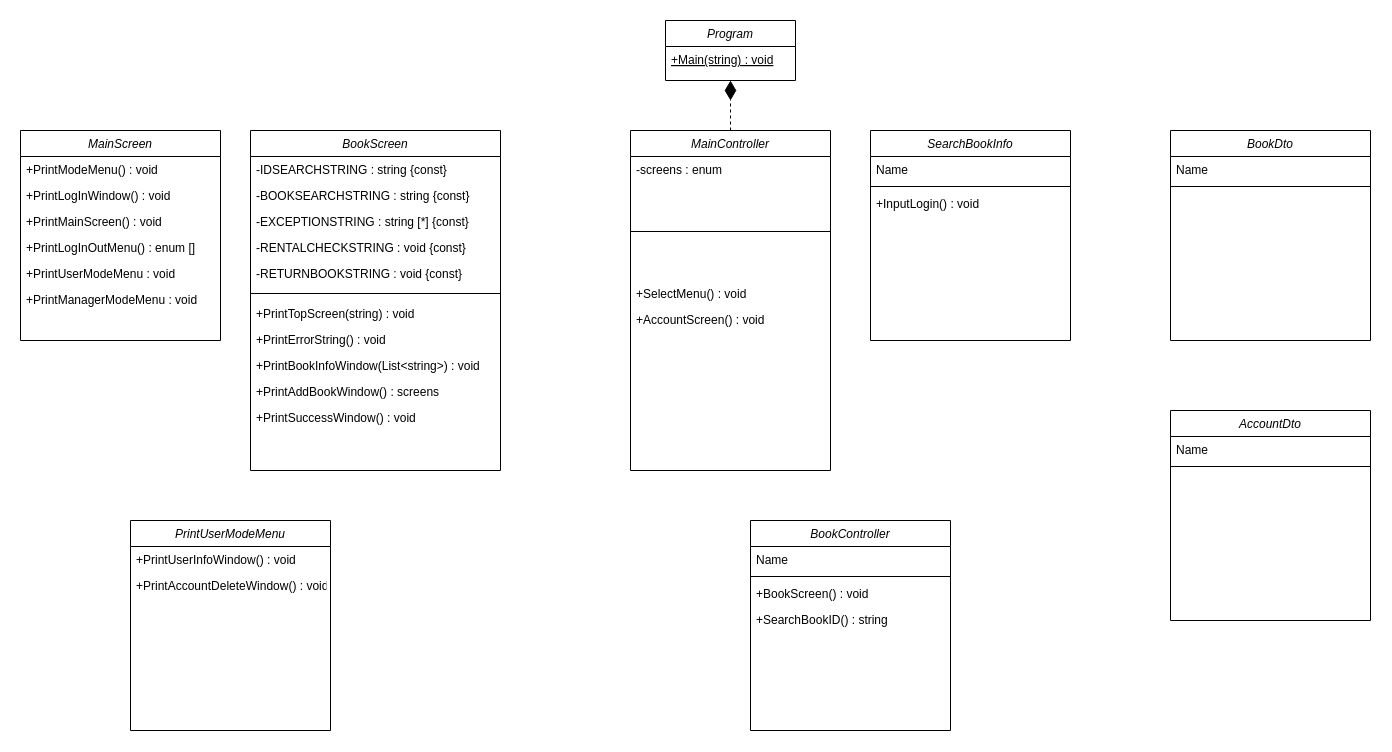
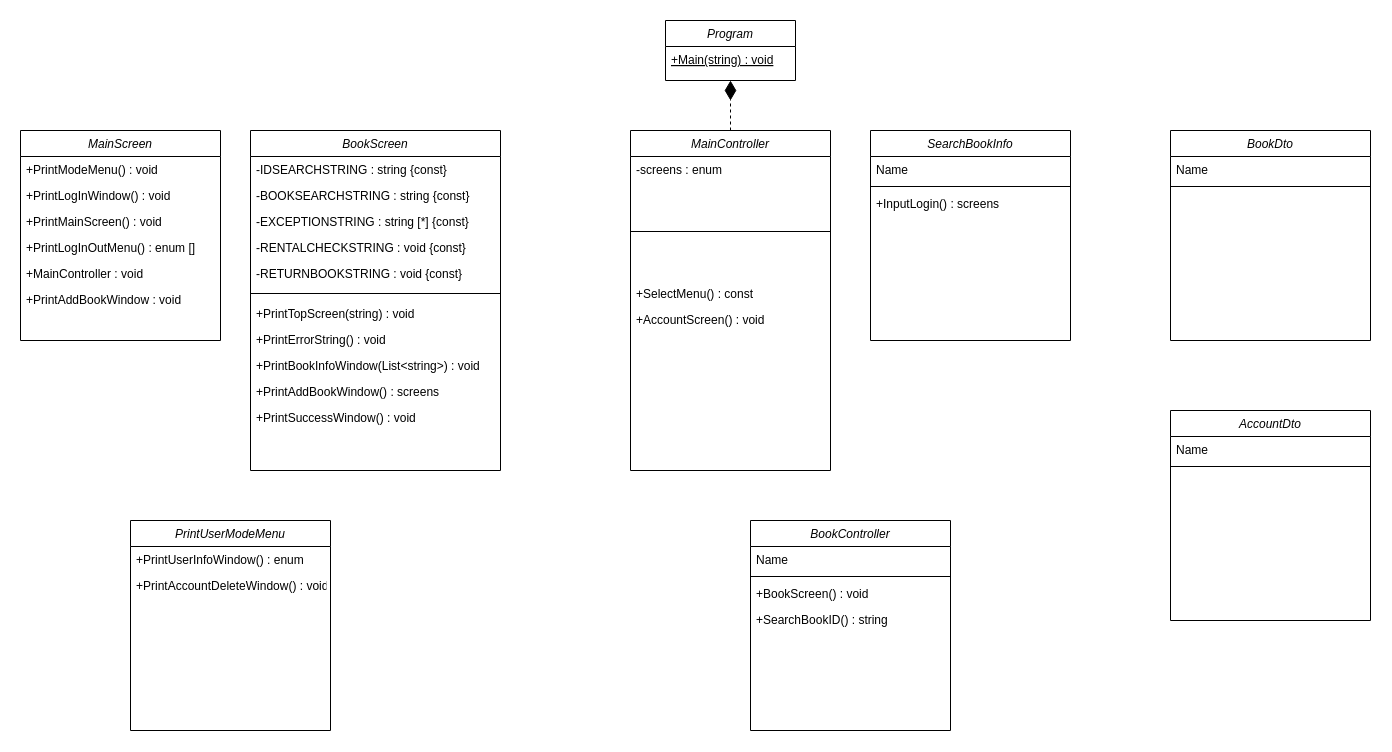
node "+InputLogin() : void": label "+InputLogin() : void" -> "+InputLogin() : screens"
node "+PrintUserModeMenu : void": label "+PrintUserModeMenu : void" -> "+MainController : void"
node "+SelectMenu() : void": label "+SelectMenu() : void" -> "+SelectMenu() : const"
node "+PrintManagerModeMenu : void": label "+PrintManagerModeMenu : void" -> "+PrintAddBookWindow : void"
node "+PrintUserInfoWindow() : void": label "+PrintUserInfoWindow() : void" -> "+PrintUserInfoWindow() : enum"
